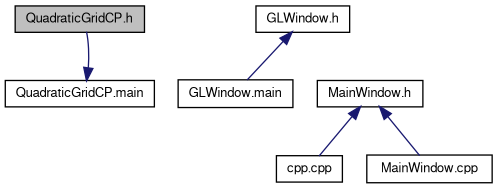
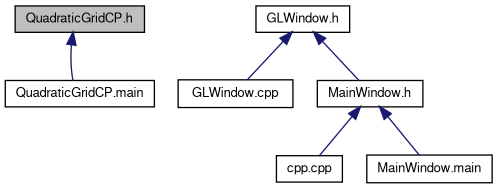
edge "QuadraticGridCP.h" -> "QuadraticGridCP.main": reversed
edge "MainWindow.h" -> "GLWindow.h": added
node "GLWindow.main": label "GLWindow.main" -> "GLWindow.cpp"
node "MainWindow.cpp": label "MainWindow.cpp" -> "MainWindow.main"
